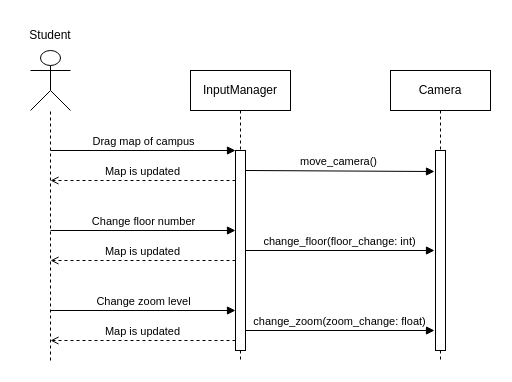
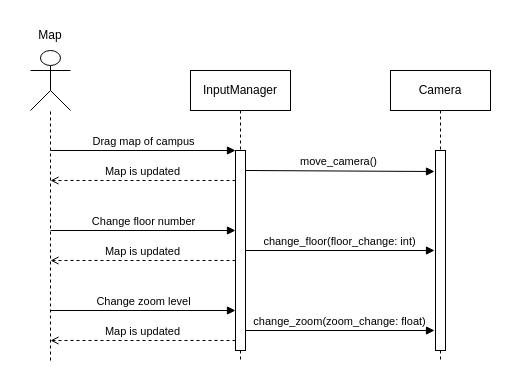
node "Student": label "Student" -> "Map"
